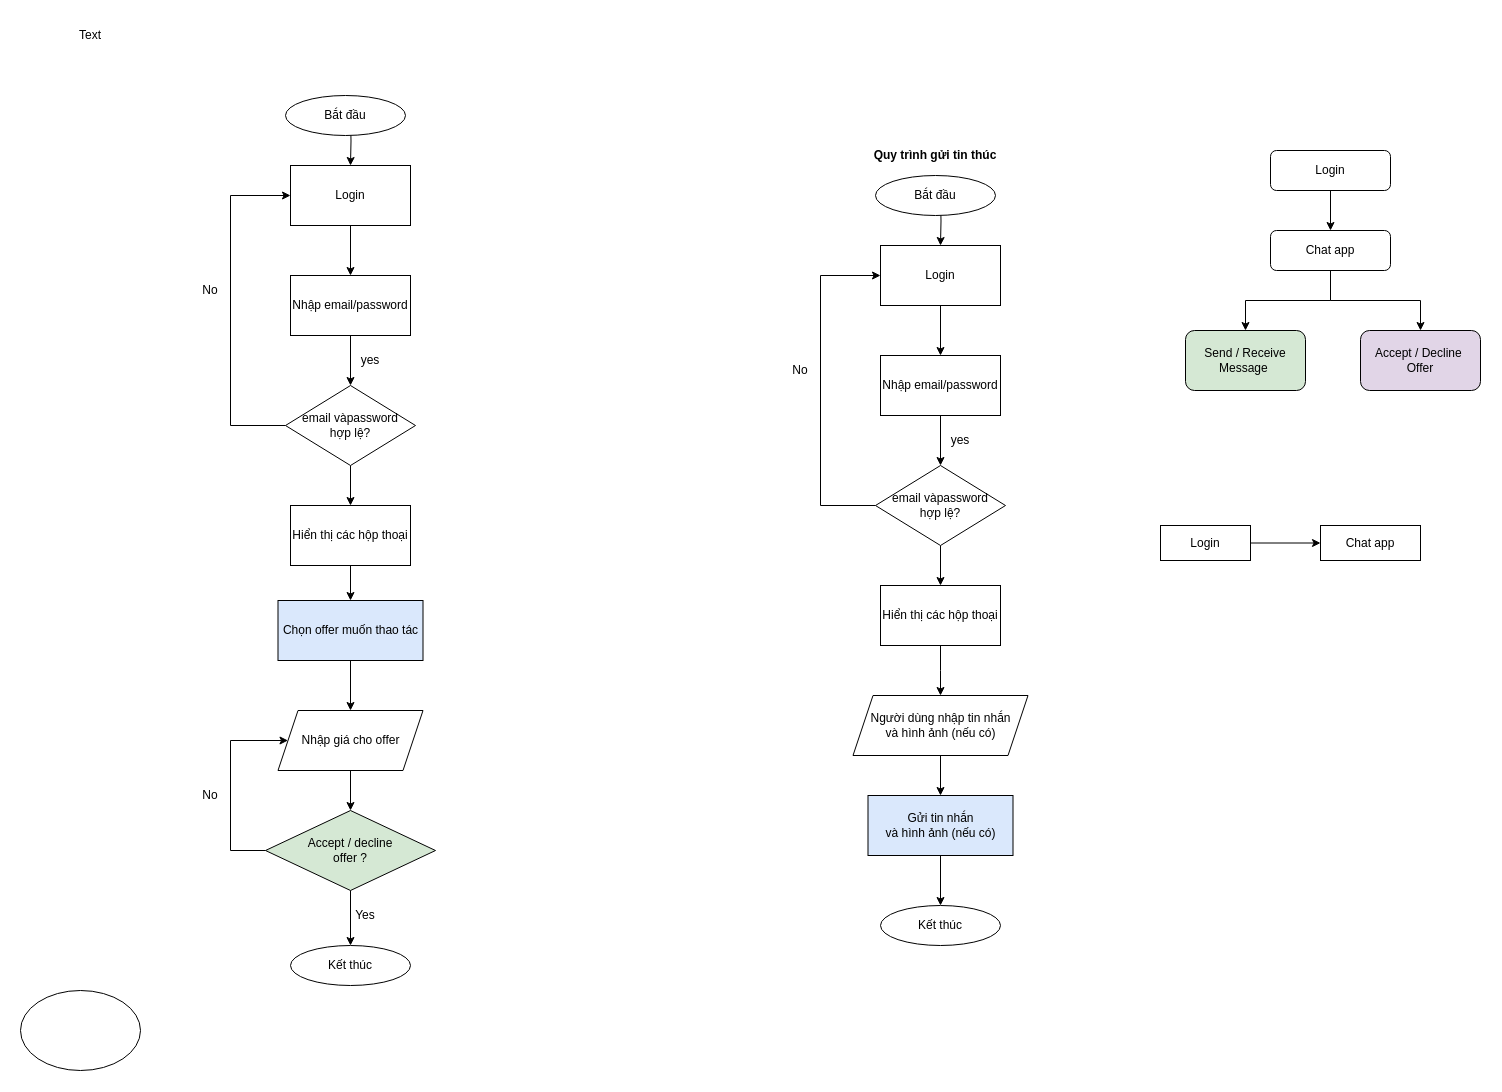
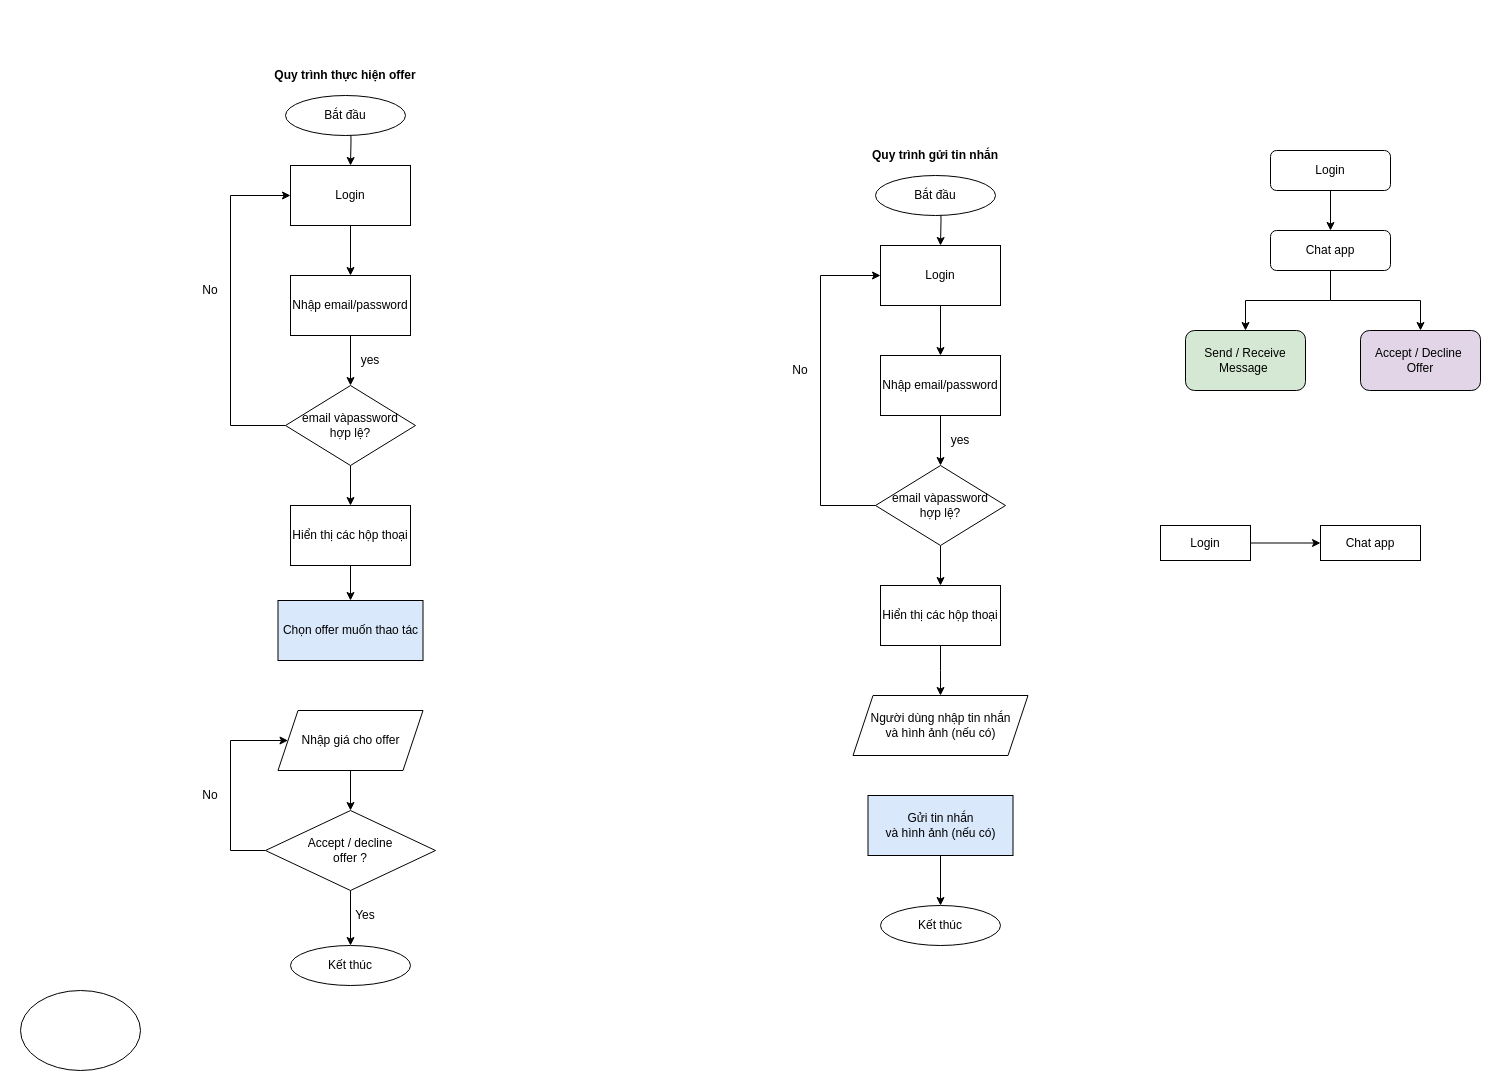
node "Text": removed
node "Quy trình thực hiện offer": added
node "Quy trình gửi tin thúc": label "Quy trình gửi tin thúc" -> "Quy trình gửi tin nhắn"
edge "Chọn offer muốn thao tác" -> "Nhập giá cho offer": removed
edge "Người dùng nhập tin nhắn và hình ảnh (nếu có)" -> "Gửi tin nhắn và hình ảnh (nếu có)": removed
node "Accept / decline offer ?": fillcolor #d5e8d4 -> #ffffff
